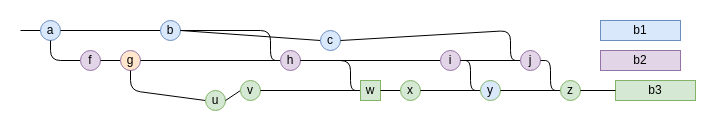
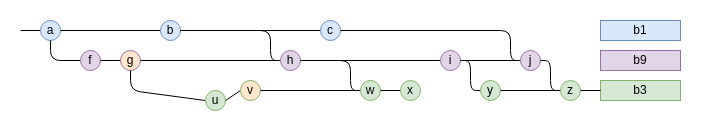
node "c": moved (331, 41) -> (331, 31)
node "b2": label "b2" -> "b9"
node "v": fillcolor #d5e8d4 -> #ffe6cc
node "w": shape rectangle -> ellipse
edge "x" -- "y": removed
node "y": fillcolor #dae8fc -> #d5e8d4
node "b3": moved (656, 91) -> (641, 91)
